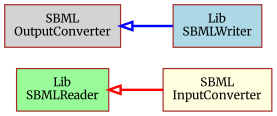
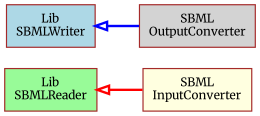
edge "Lib SBMLWriter" -> "SBML OutputConverter": reversed
